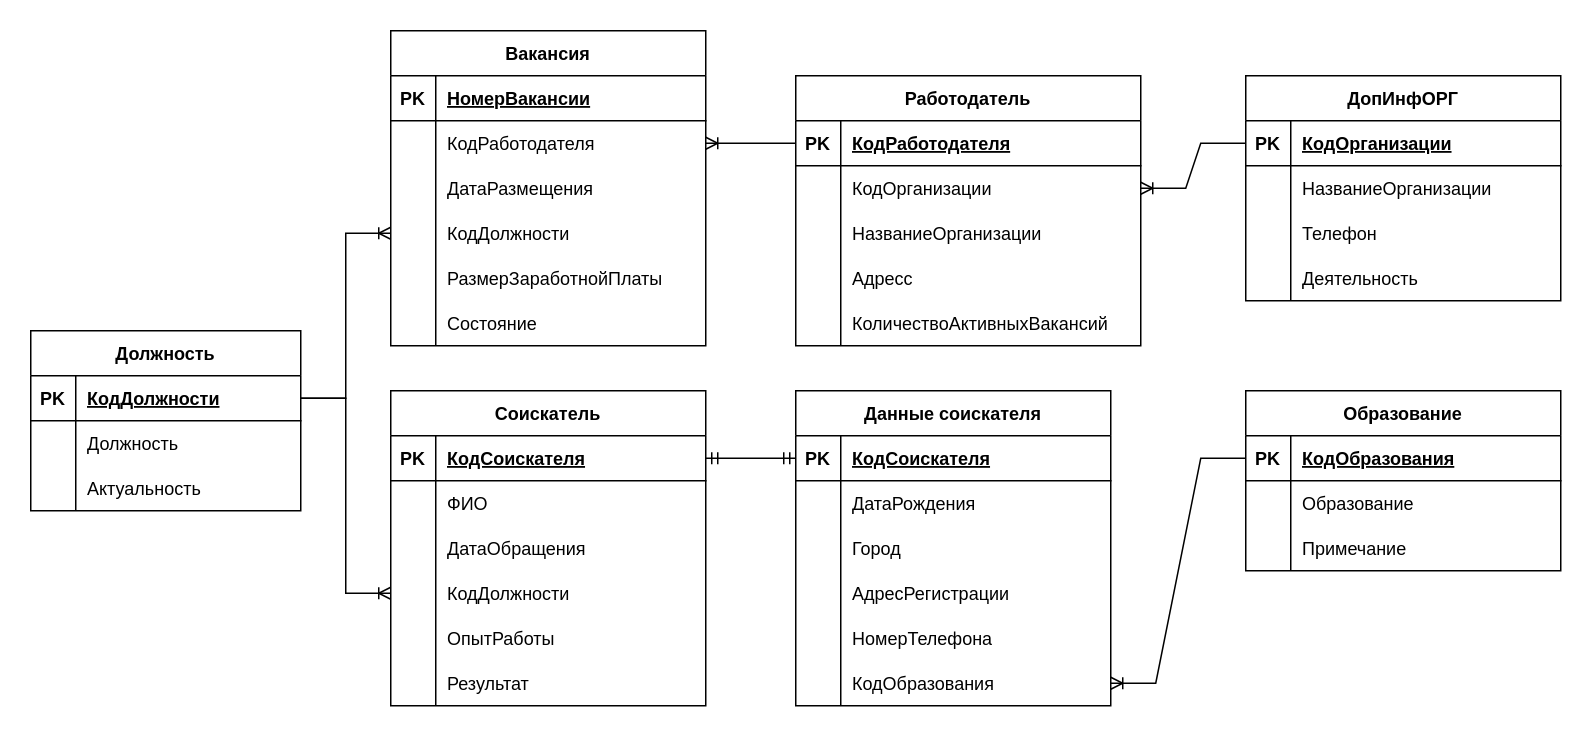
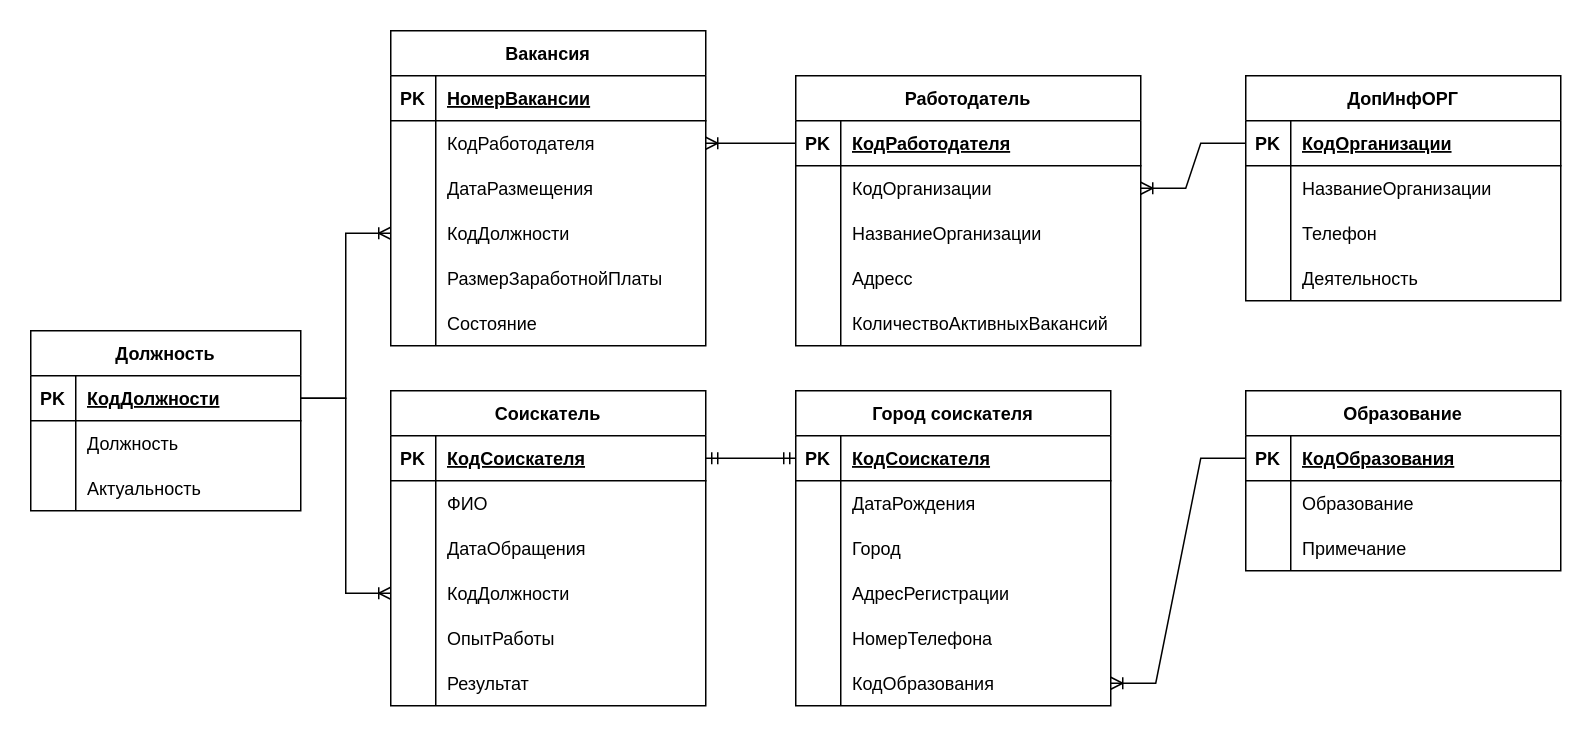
node "Данные соискателя": label "Данные соискателя" -> "Город соискателя"
